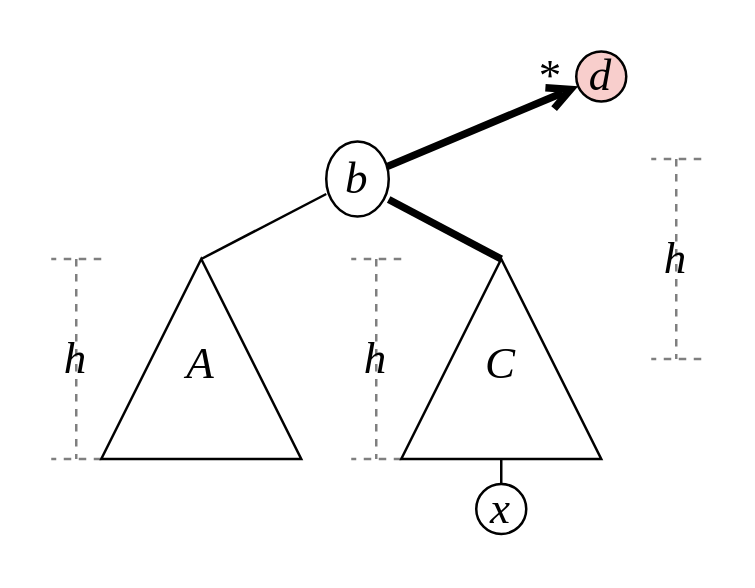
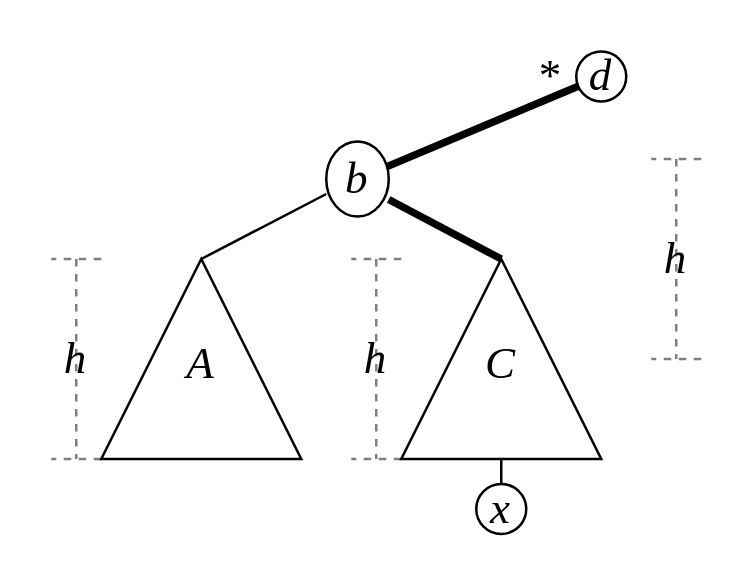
node "d": fillcolor #f8cecc -> #ffffff
edge "b" -> "d": arrowhead open -> none
